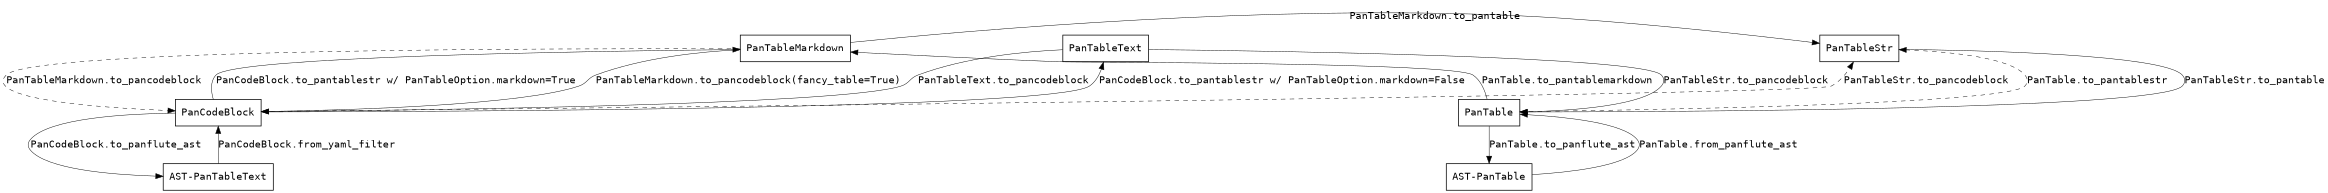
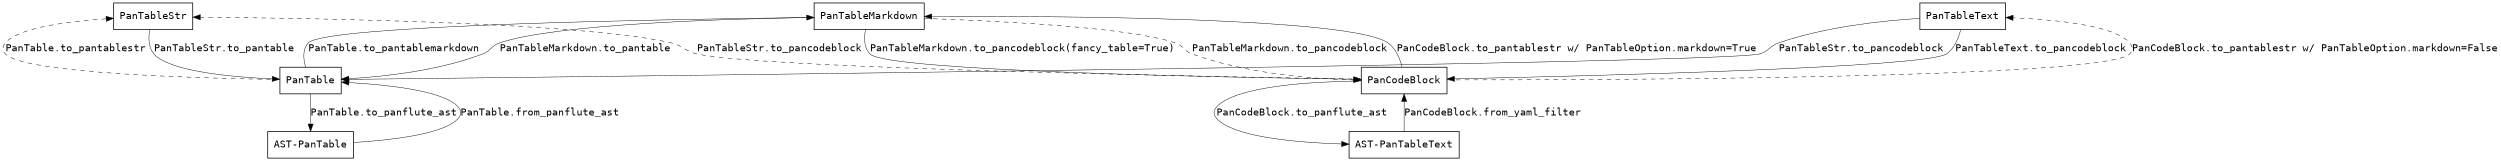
edge "PanTableMarkdown" -> "PanTableStr": now "PanTableMarkdown" -> "PanTable"
edge "PanCodeBlock" -> "PanTableText": style solid -> dashed
